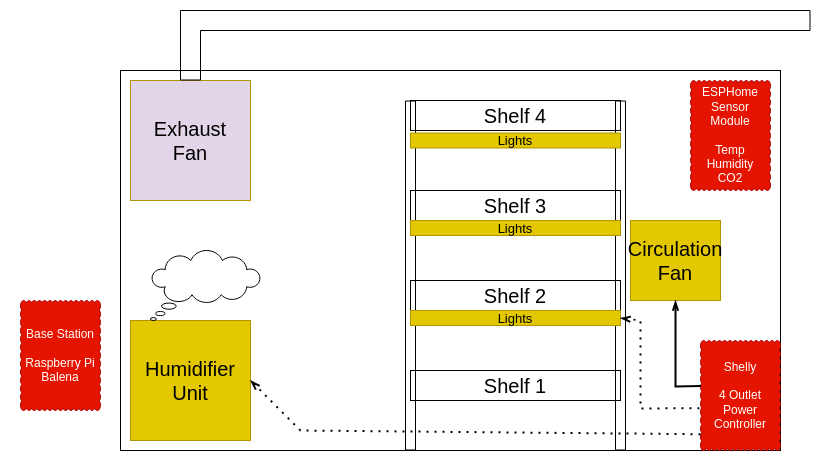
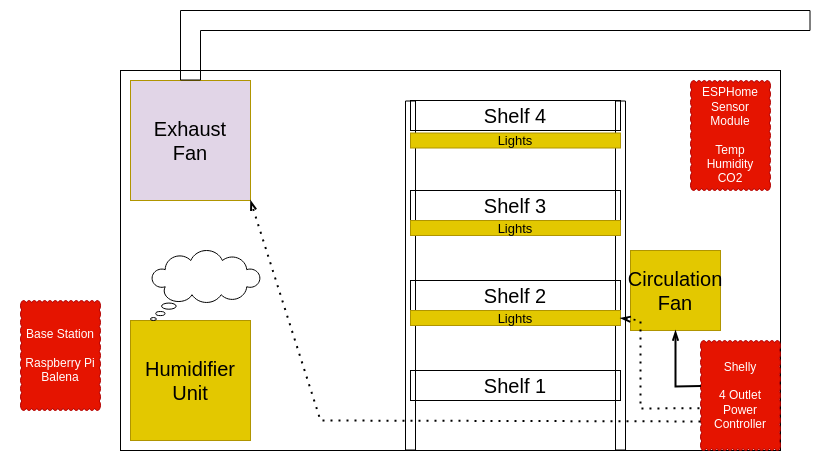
node "Circulation Fan": moved (676, 261) -> (676, 291)
edge "Shelly 4 Outlet Power Controller" -> "Exhaust Fan": added
edge "Shelly 4 Outlet Power Controller" -> "Humidifier Unit": removed
